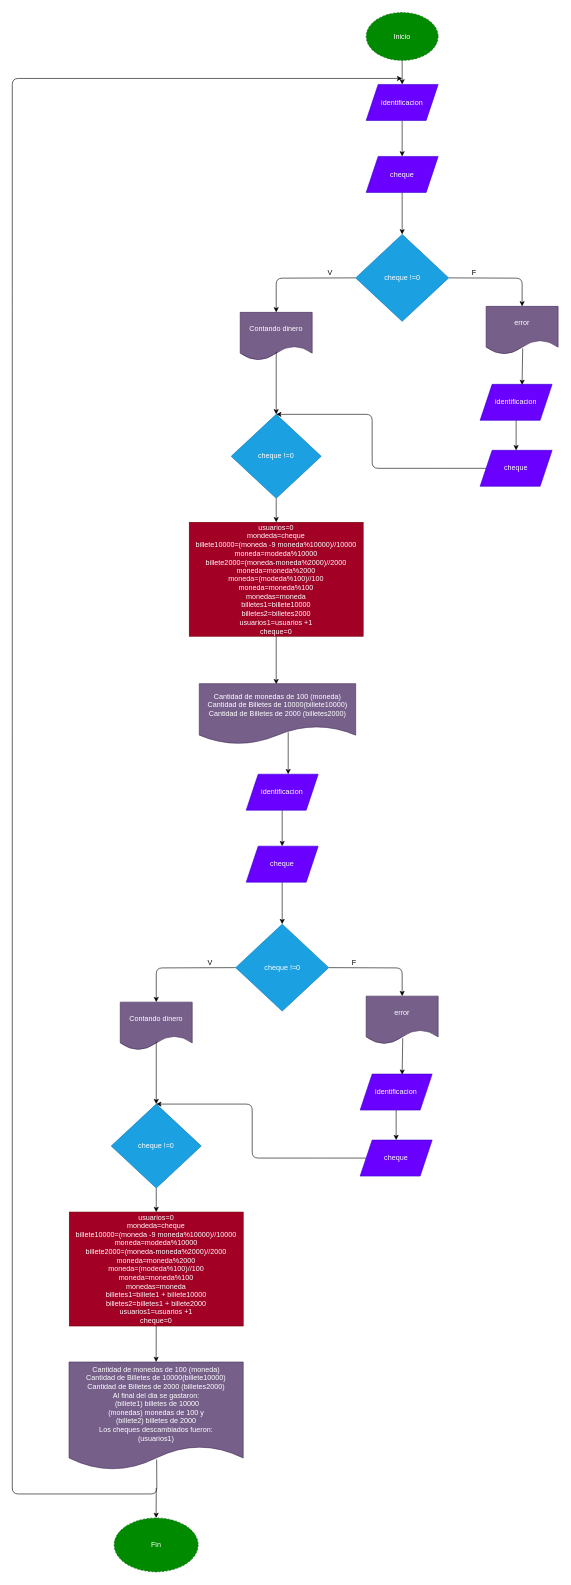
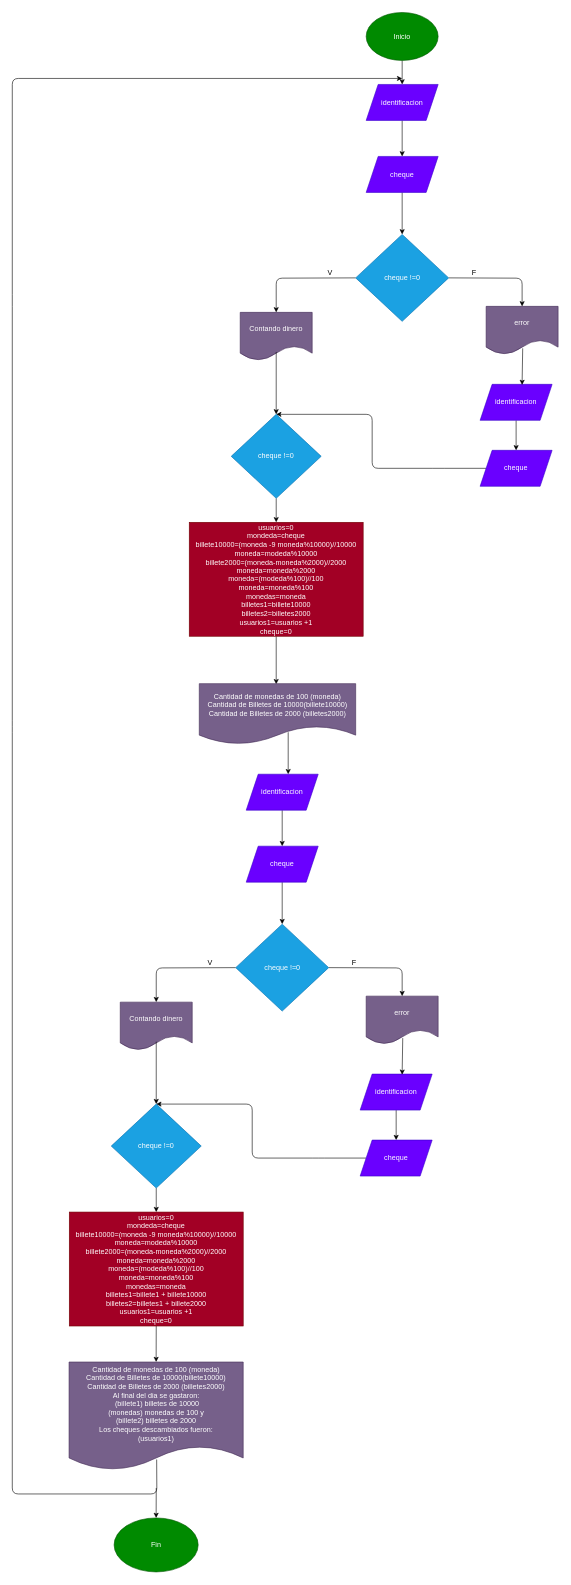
node "Inicio": style dashed -> solid
node "Fin": style dashed -> solid
